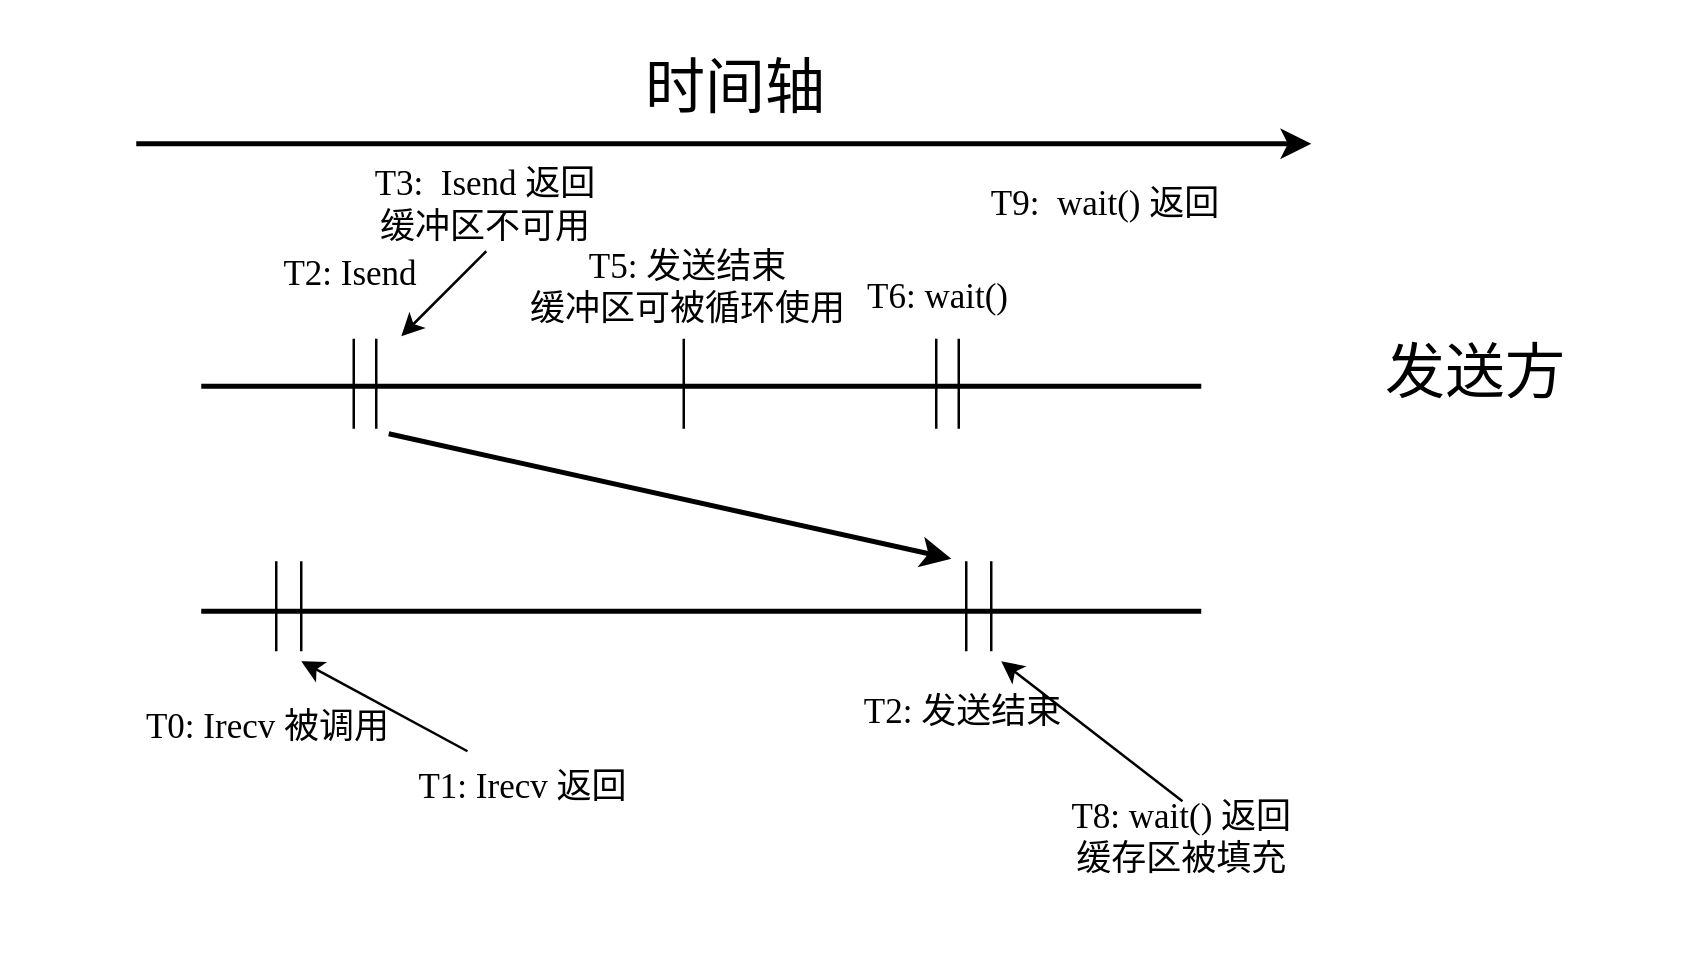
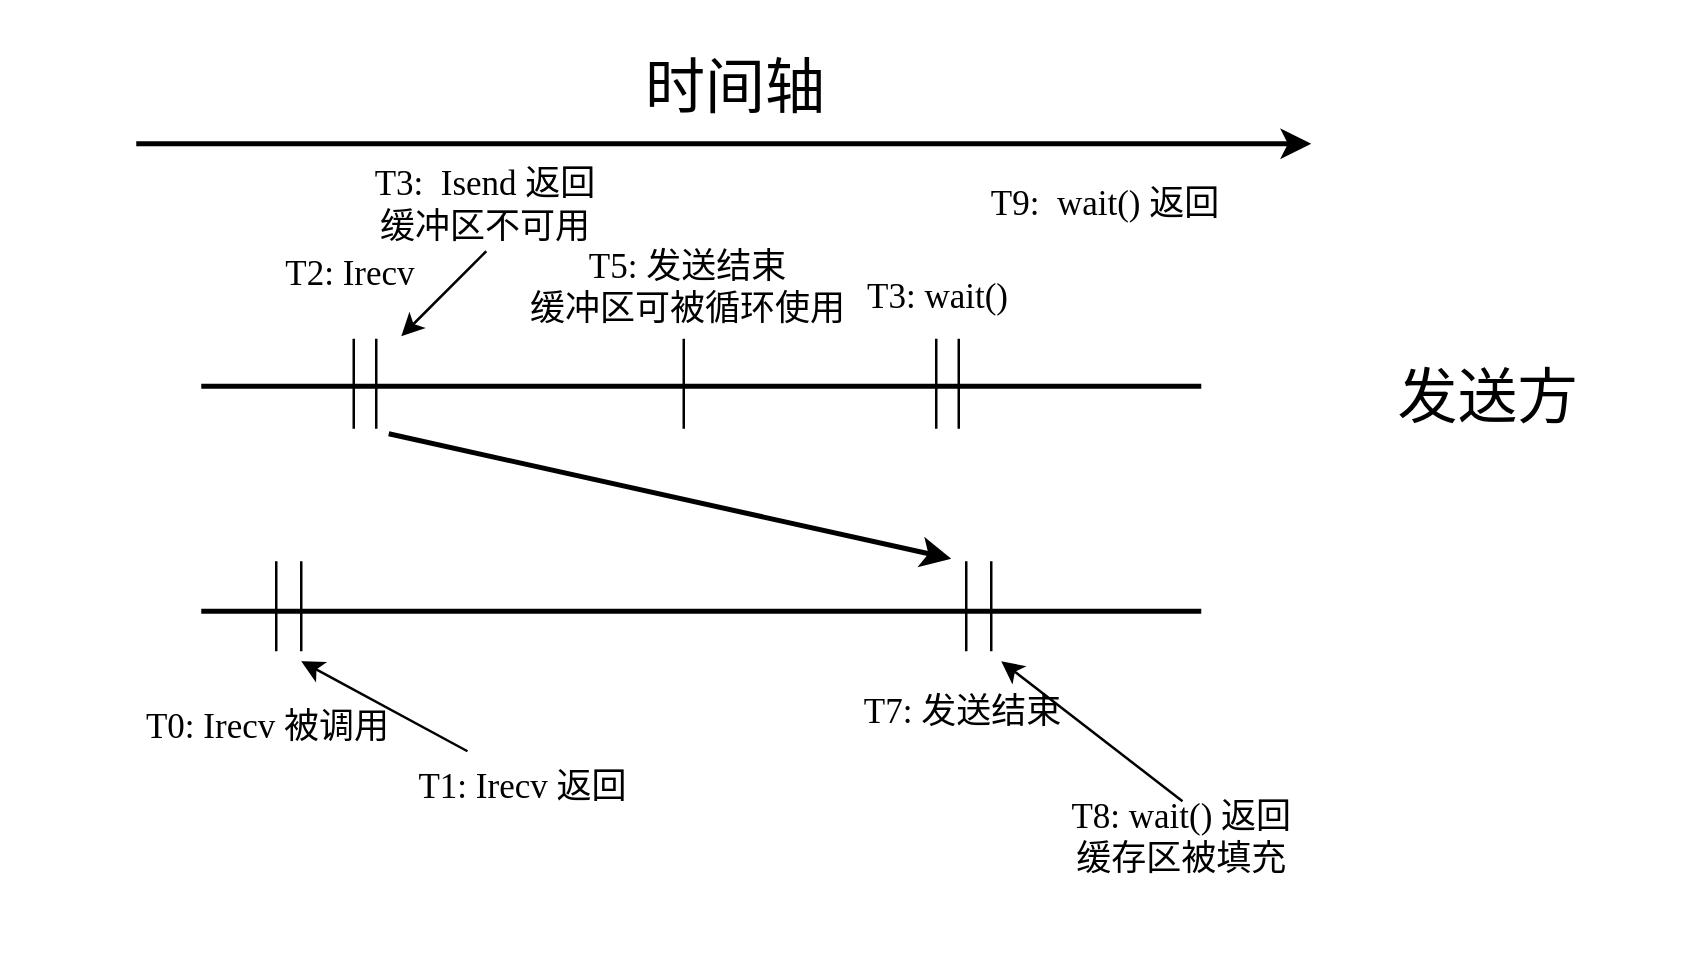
node "T2: Isend": label "T2: Isend" -> "T2: Irecv"
node "T6: wait()": label "T6: wait()" -> "T3: wait()"
node "发送方": moved (1476, 374) -> (1489, 399)
node "T2: 发送结束": label "T2: 发送结束" -> "T7: 发送结束"
